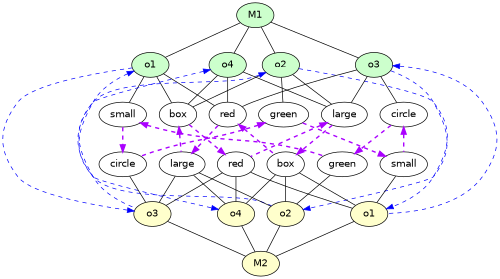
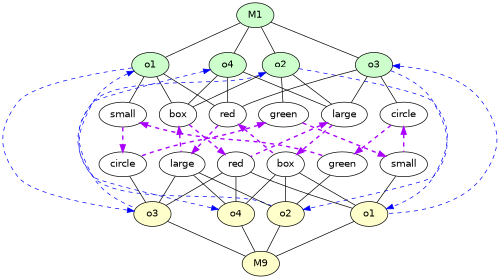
node "M2": label "M2" -> "M9"
